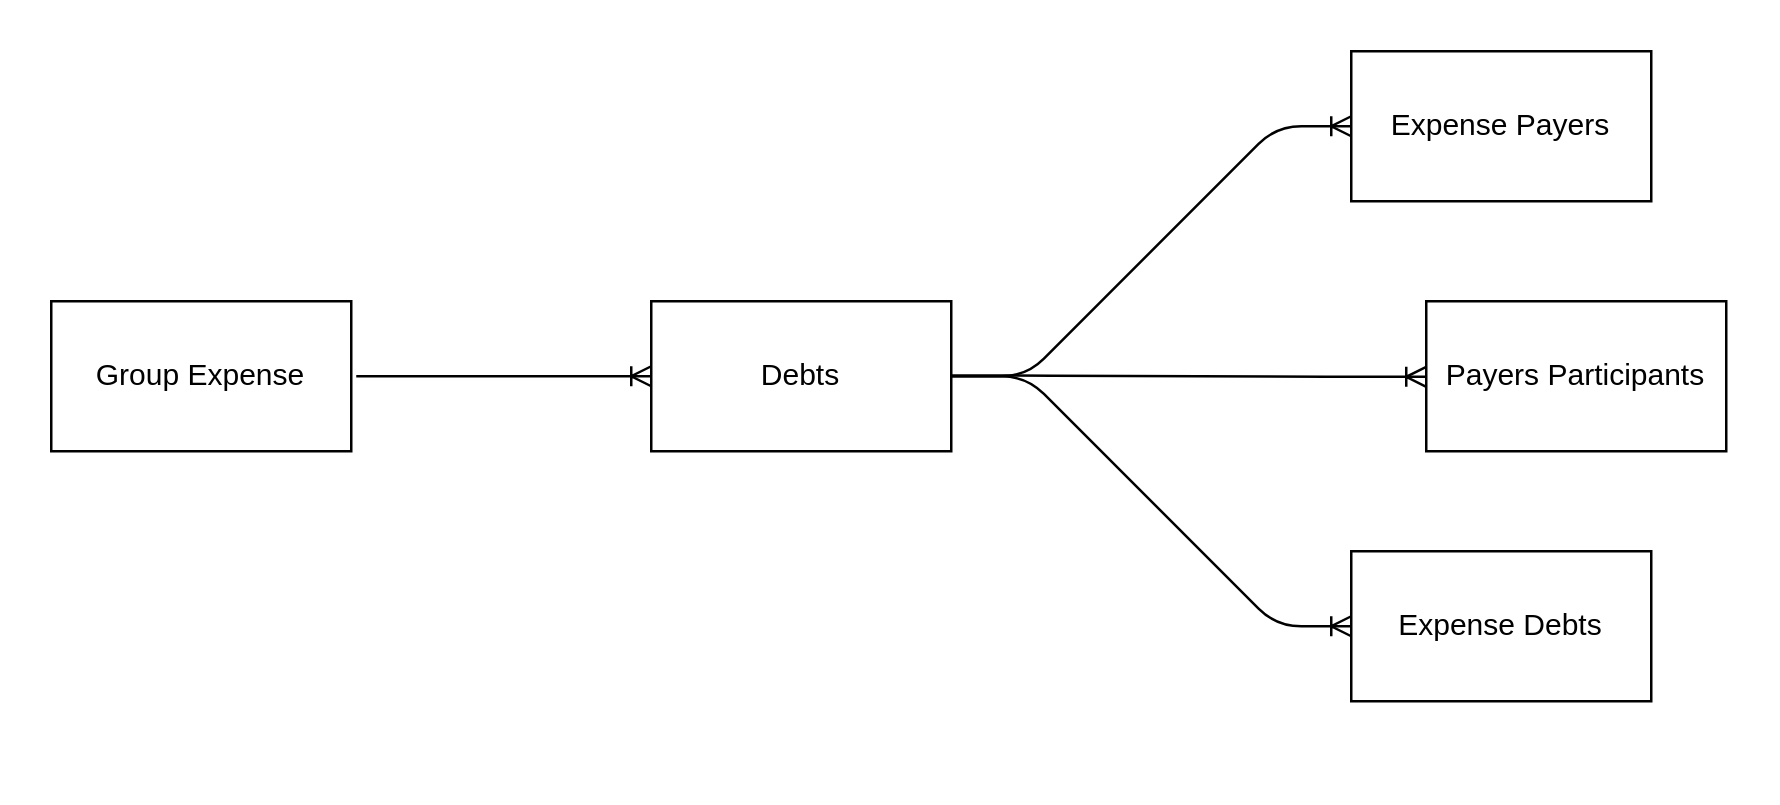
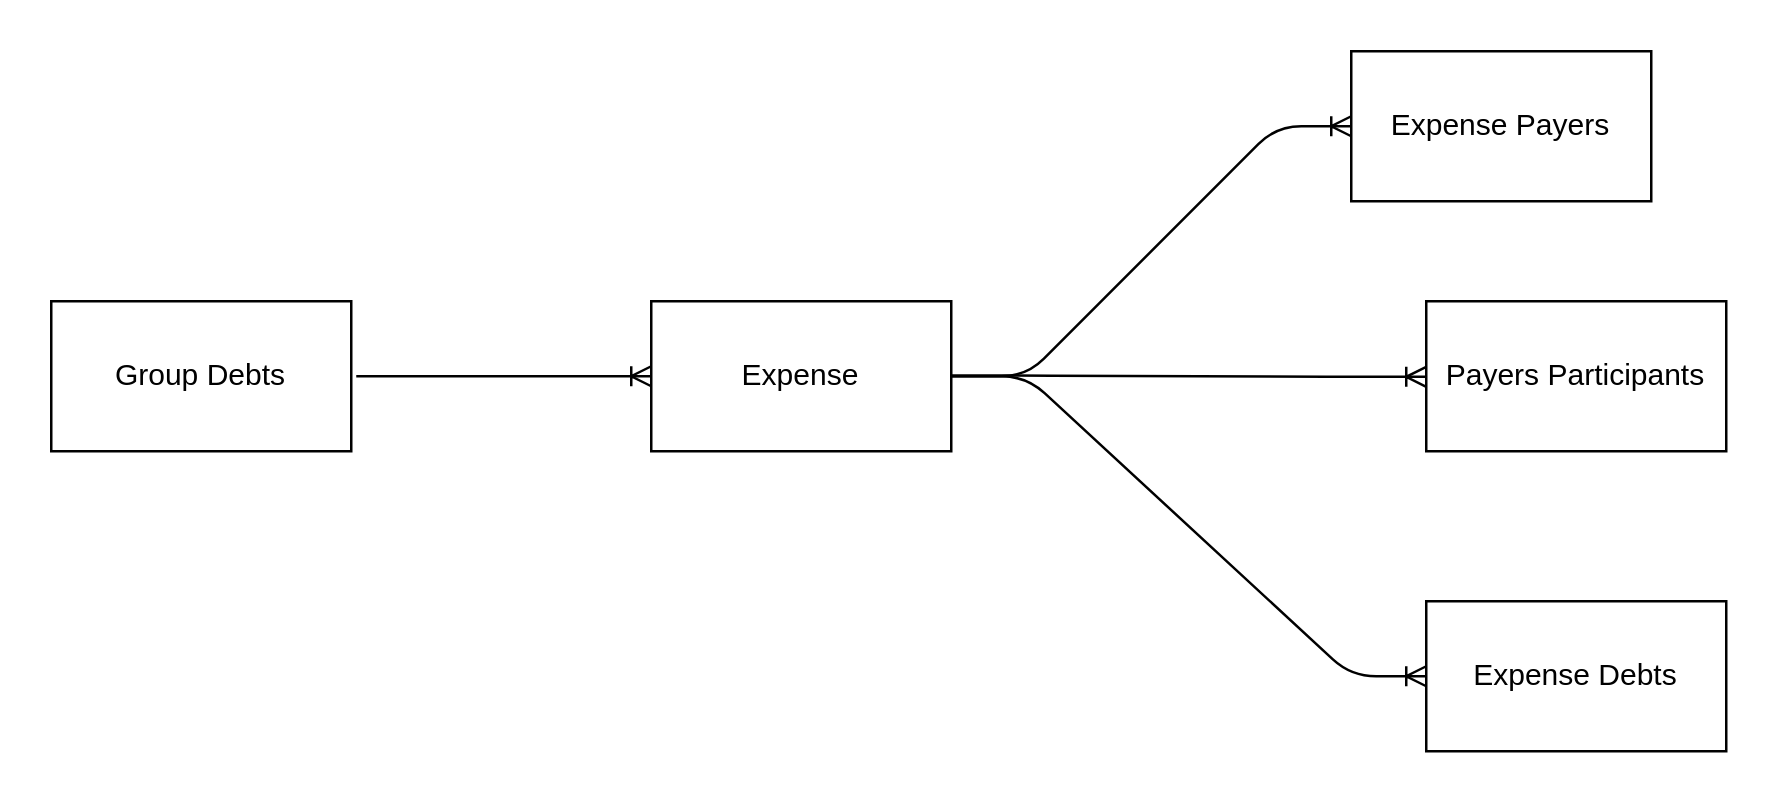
node "Group Expense": label "Group Expense" -> "Group Debts"
node "Debts": label "Debts" -> "Expense"
node "Expense Debts": moved (1501, 626) -> (1576, 676)
